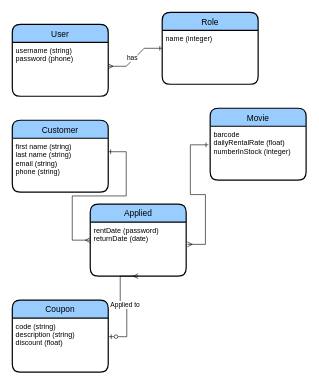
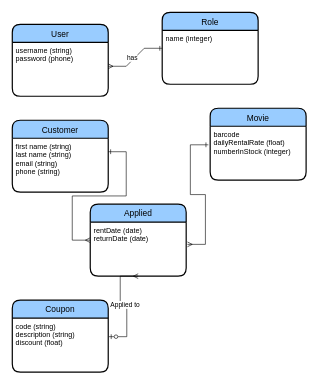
node "rentDate (password) returnDate (date)": label "rentDate (password) returnDate (date)" -> "rentDate (date) returnDate (date)"
